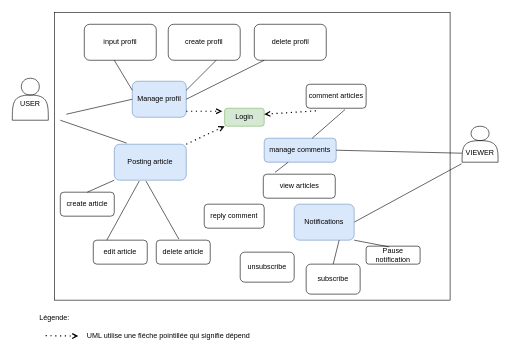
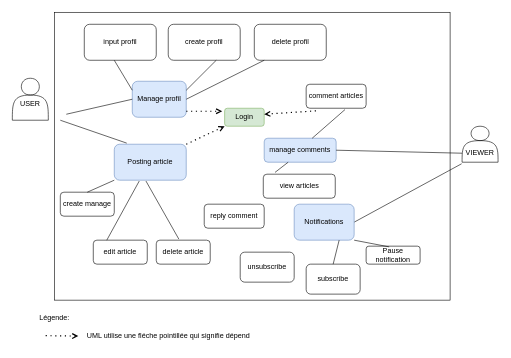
node "create article": label "create article" -> "create manage"
